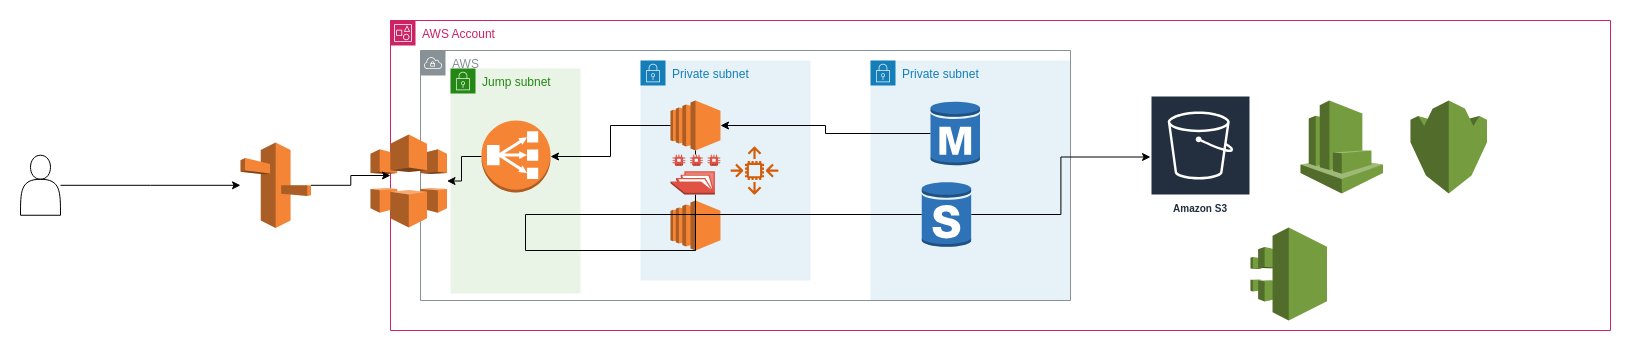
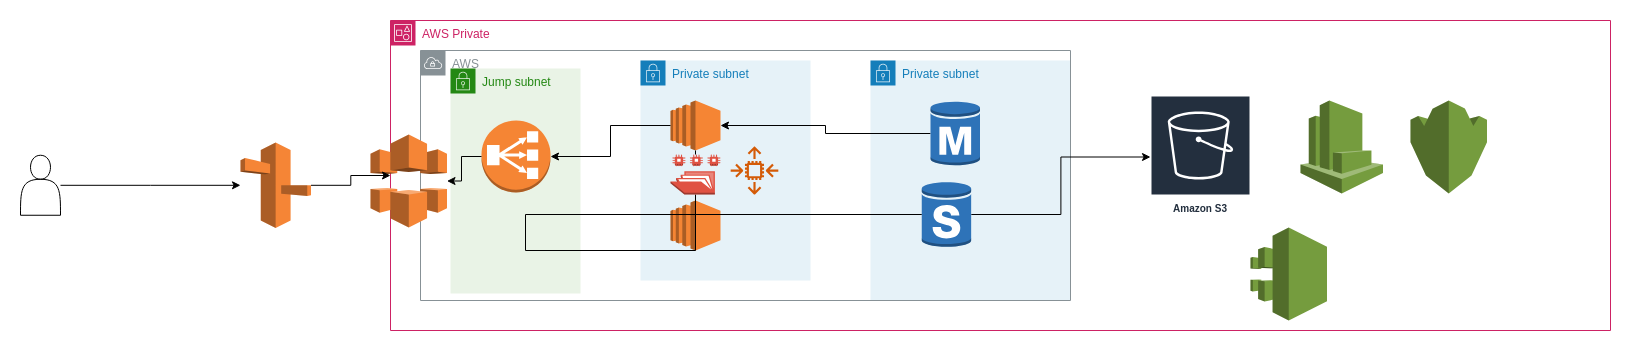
node "AWS Account": label "AWS Account" -> "AWS Private"
